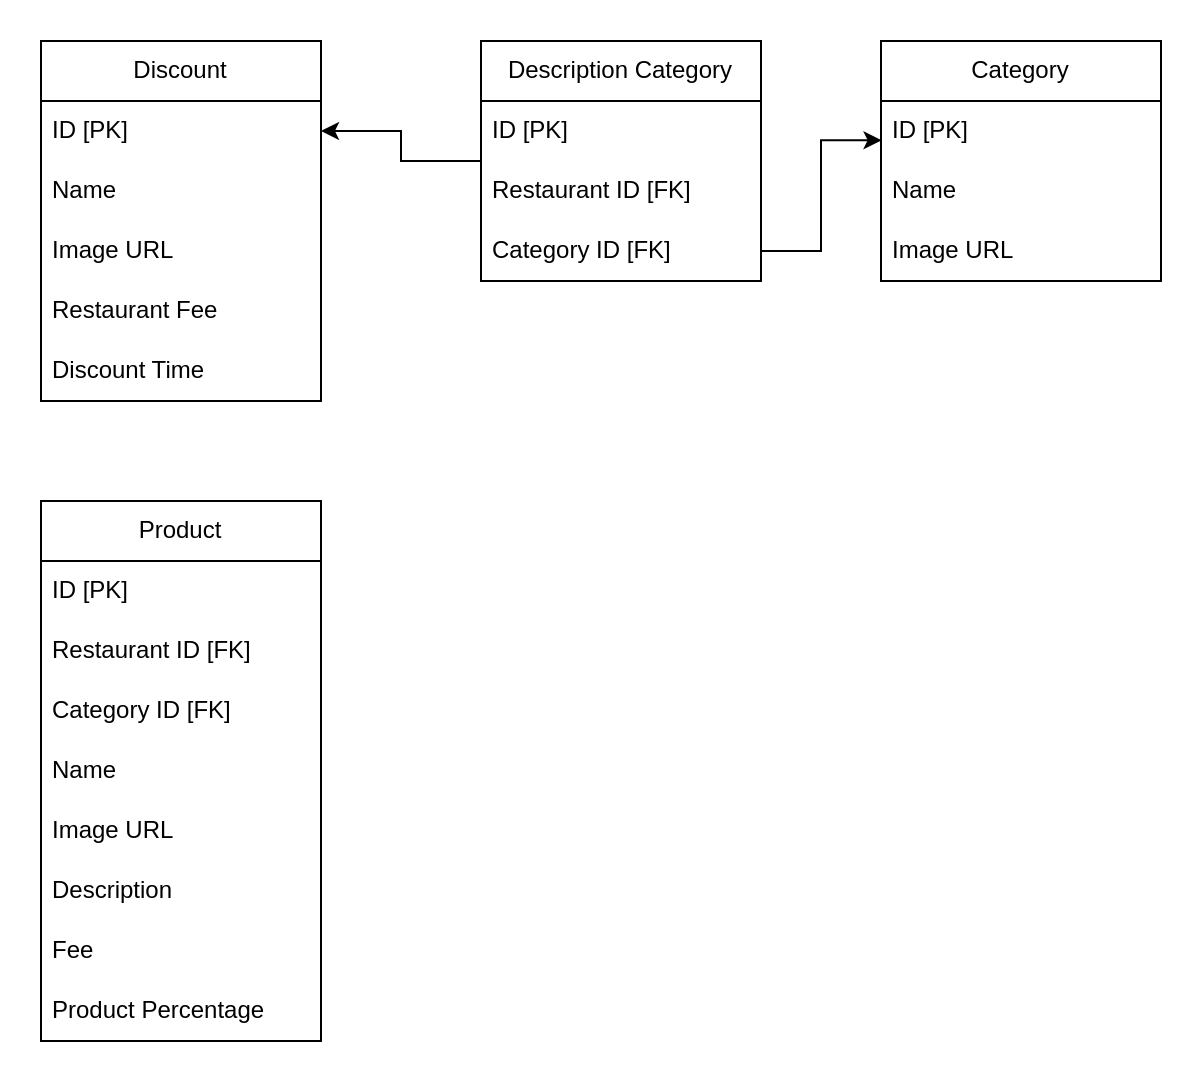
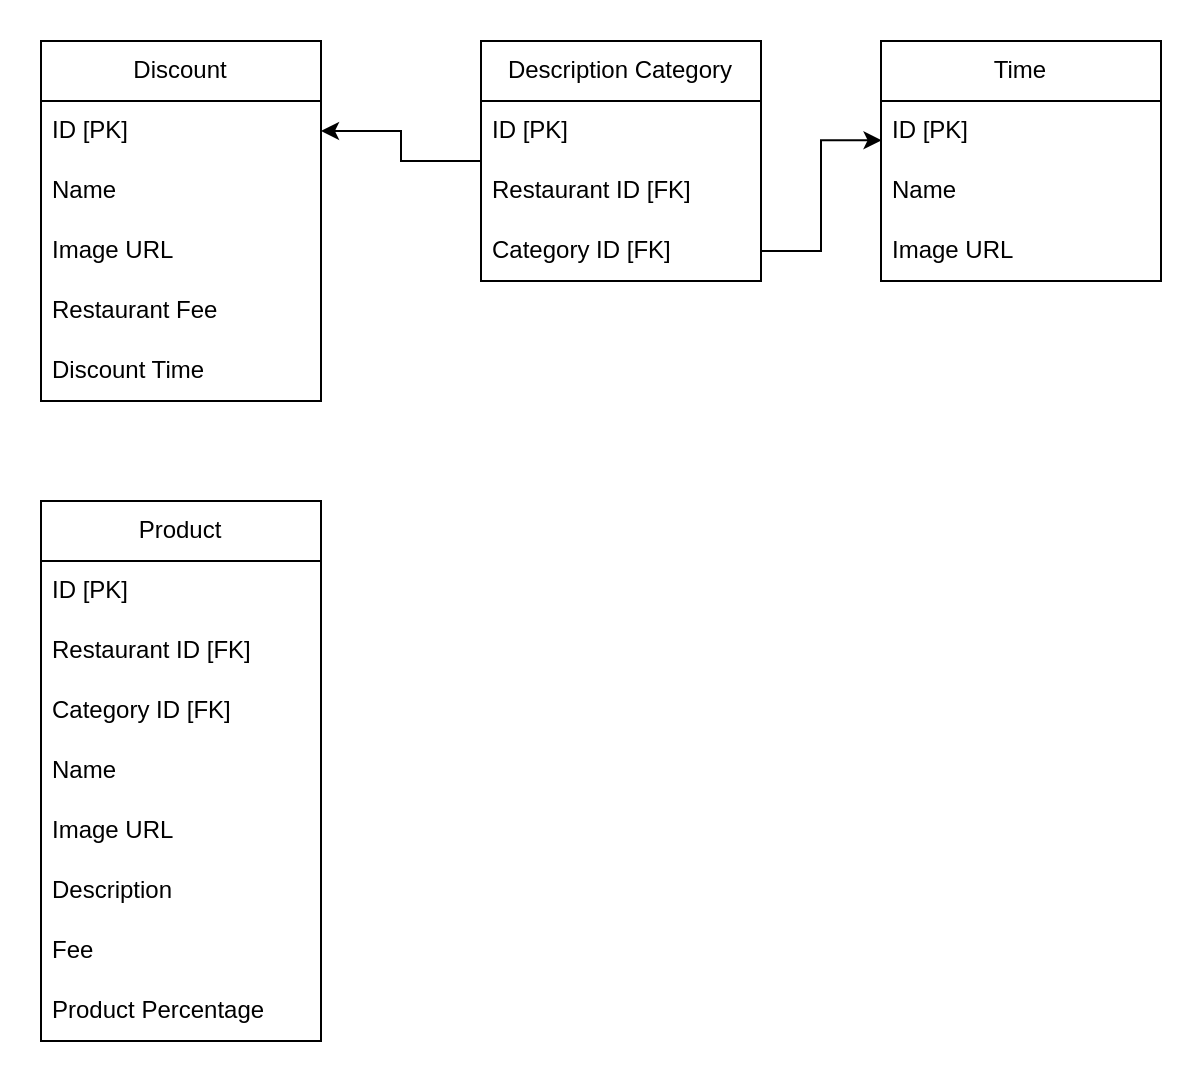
node "Category": label "Category" -> "Time"
